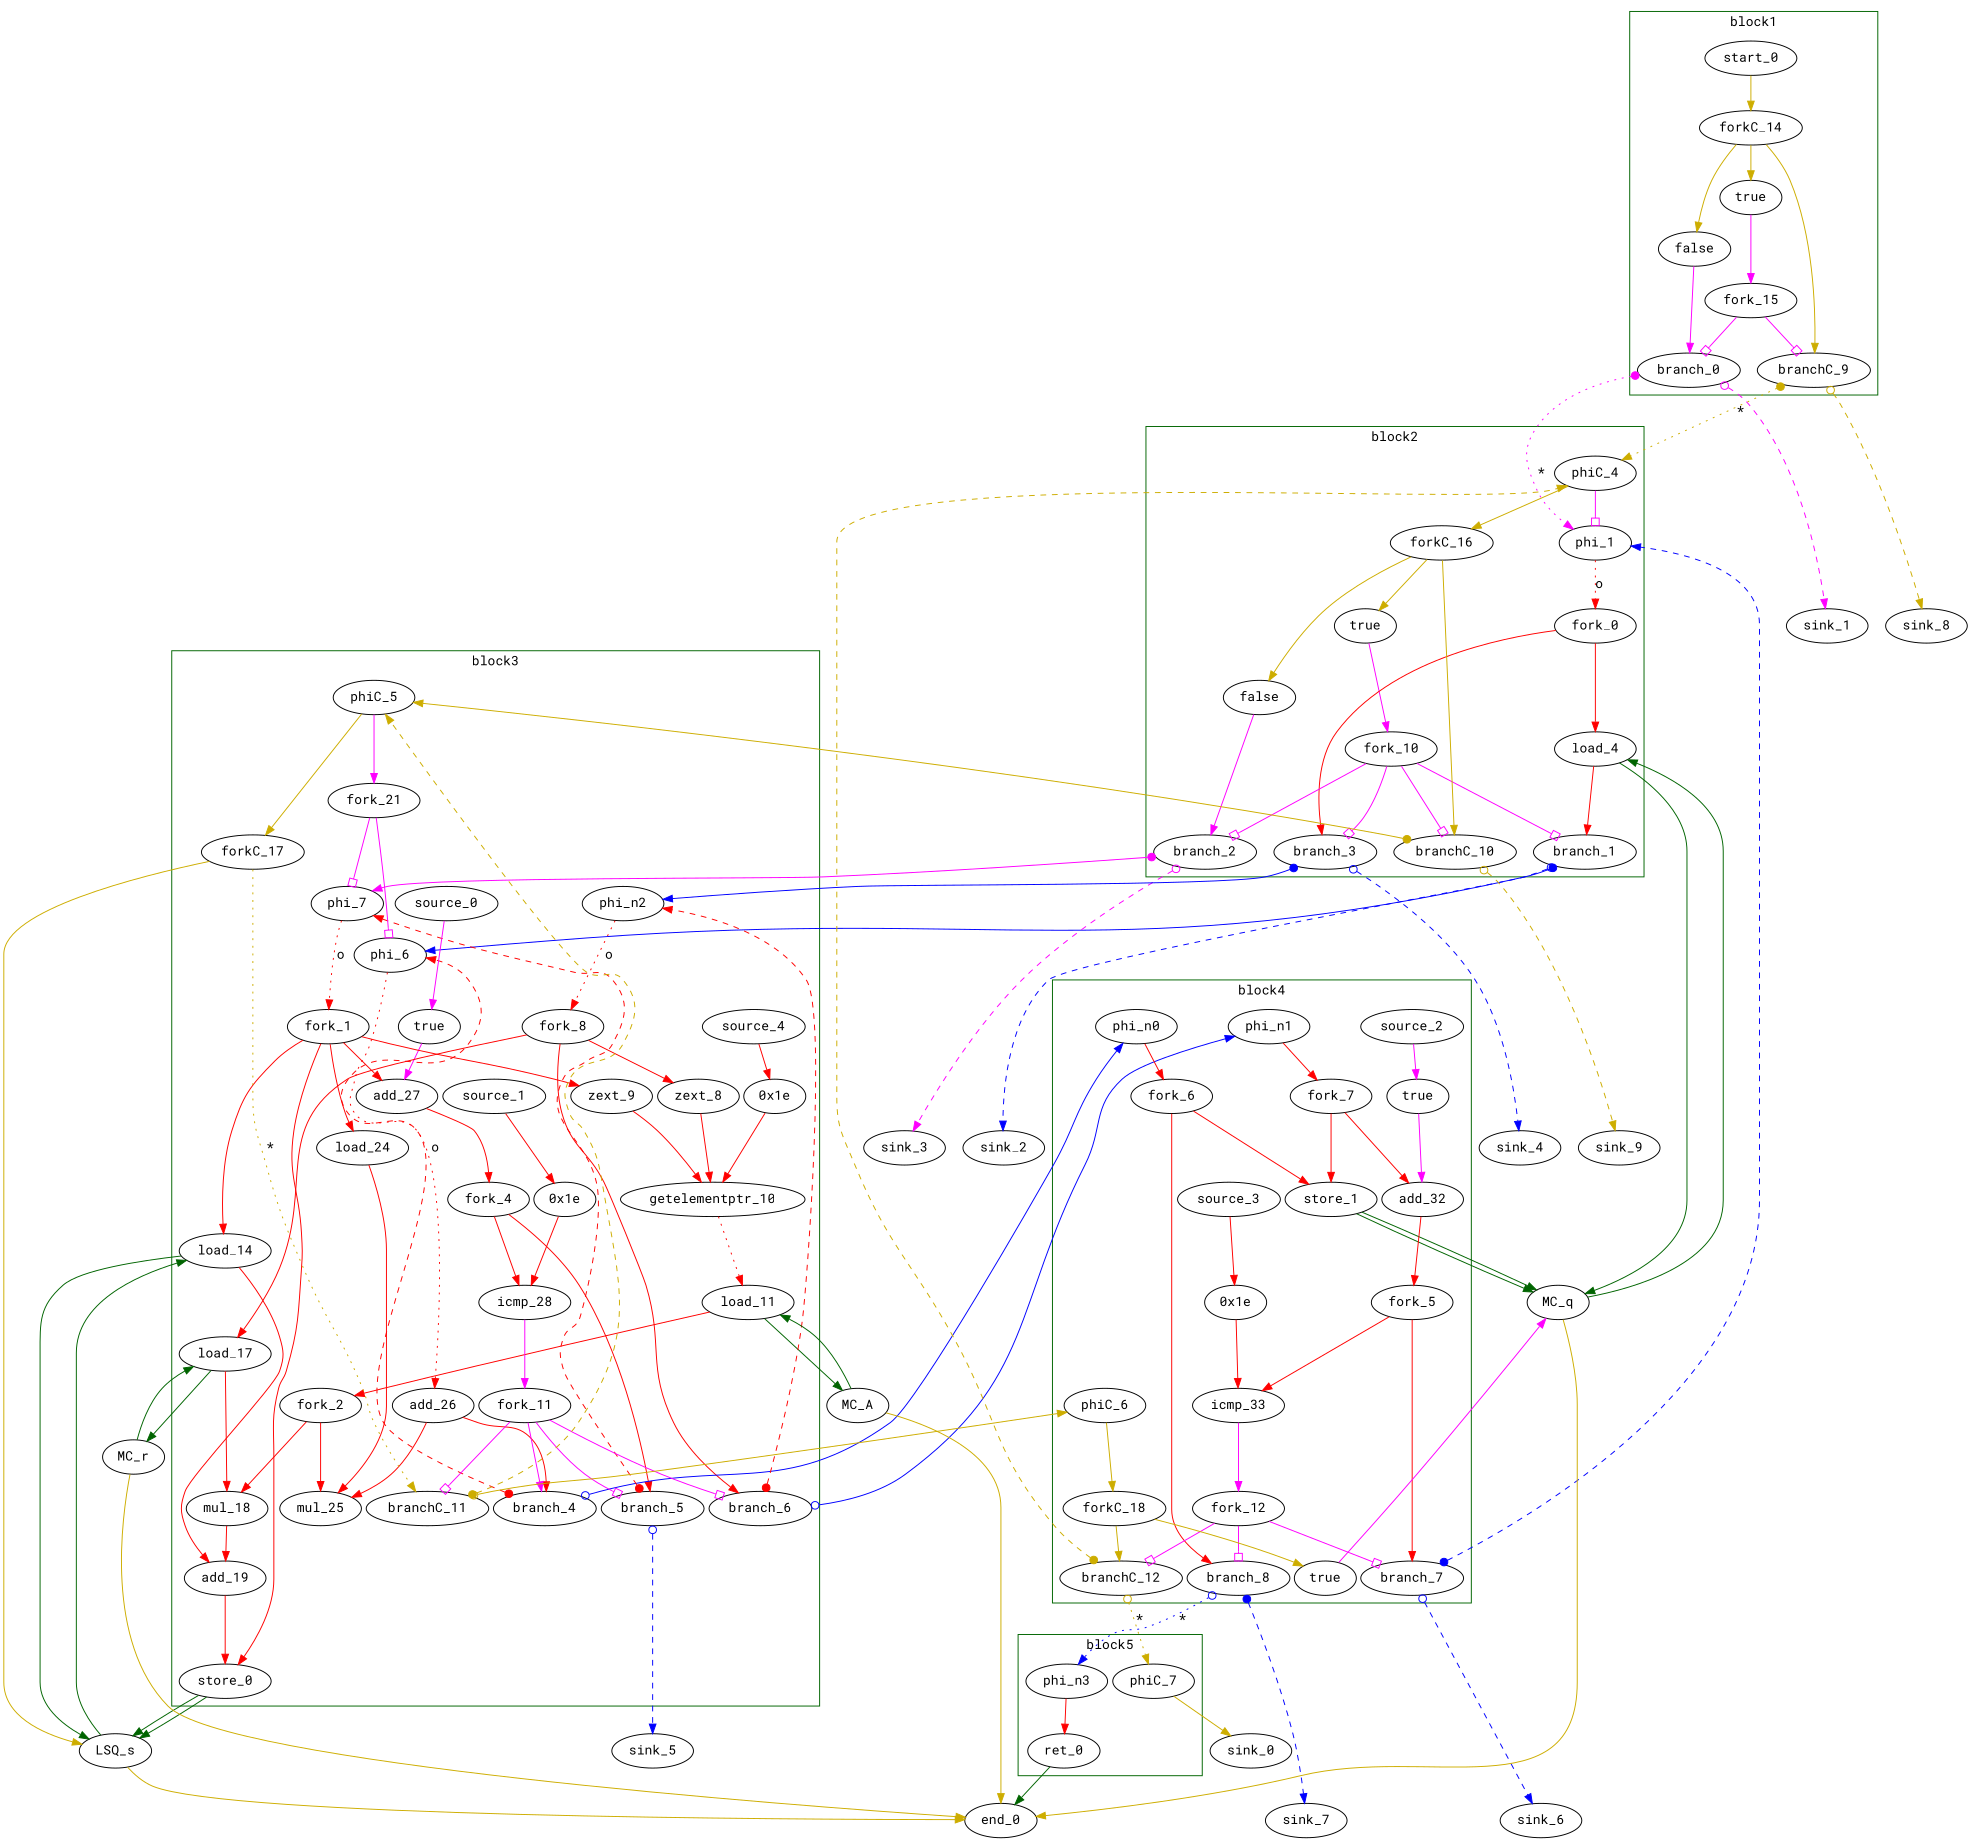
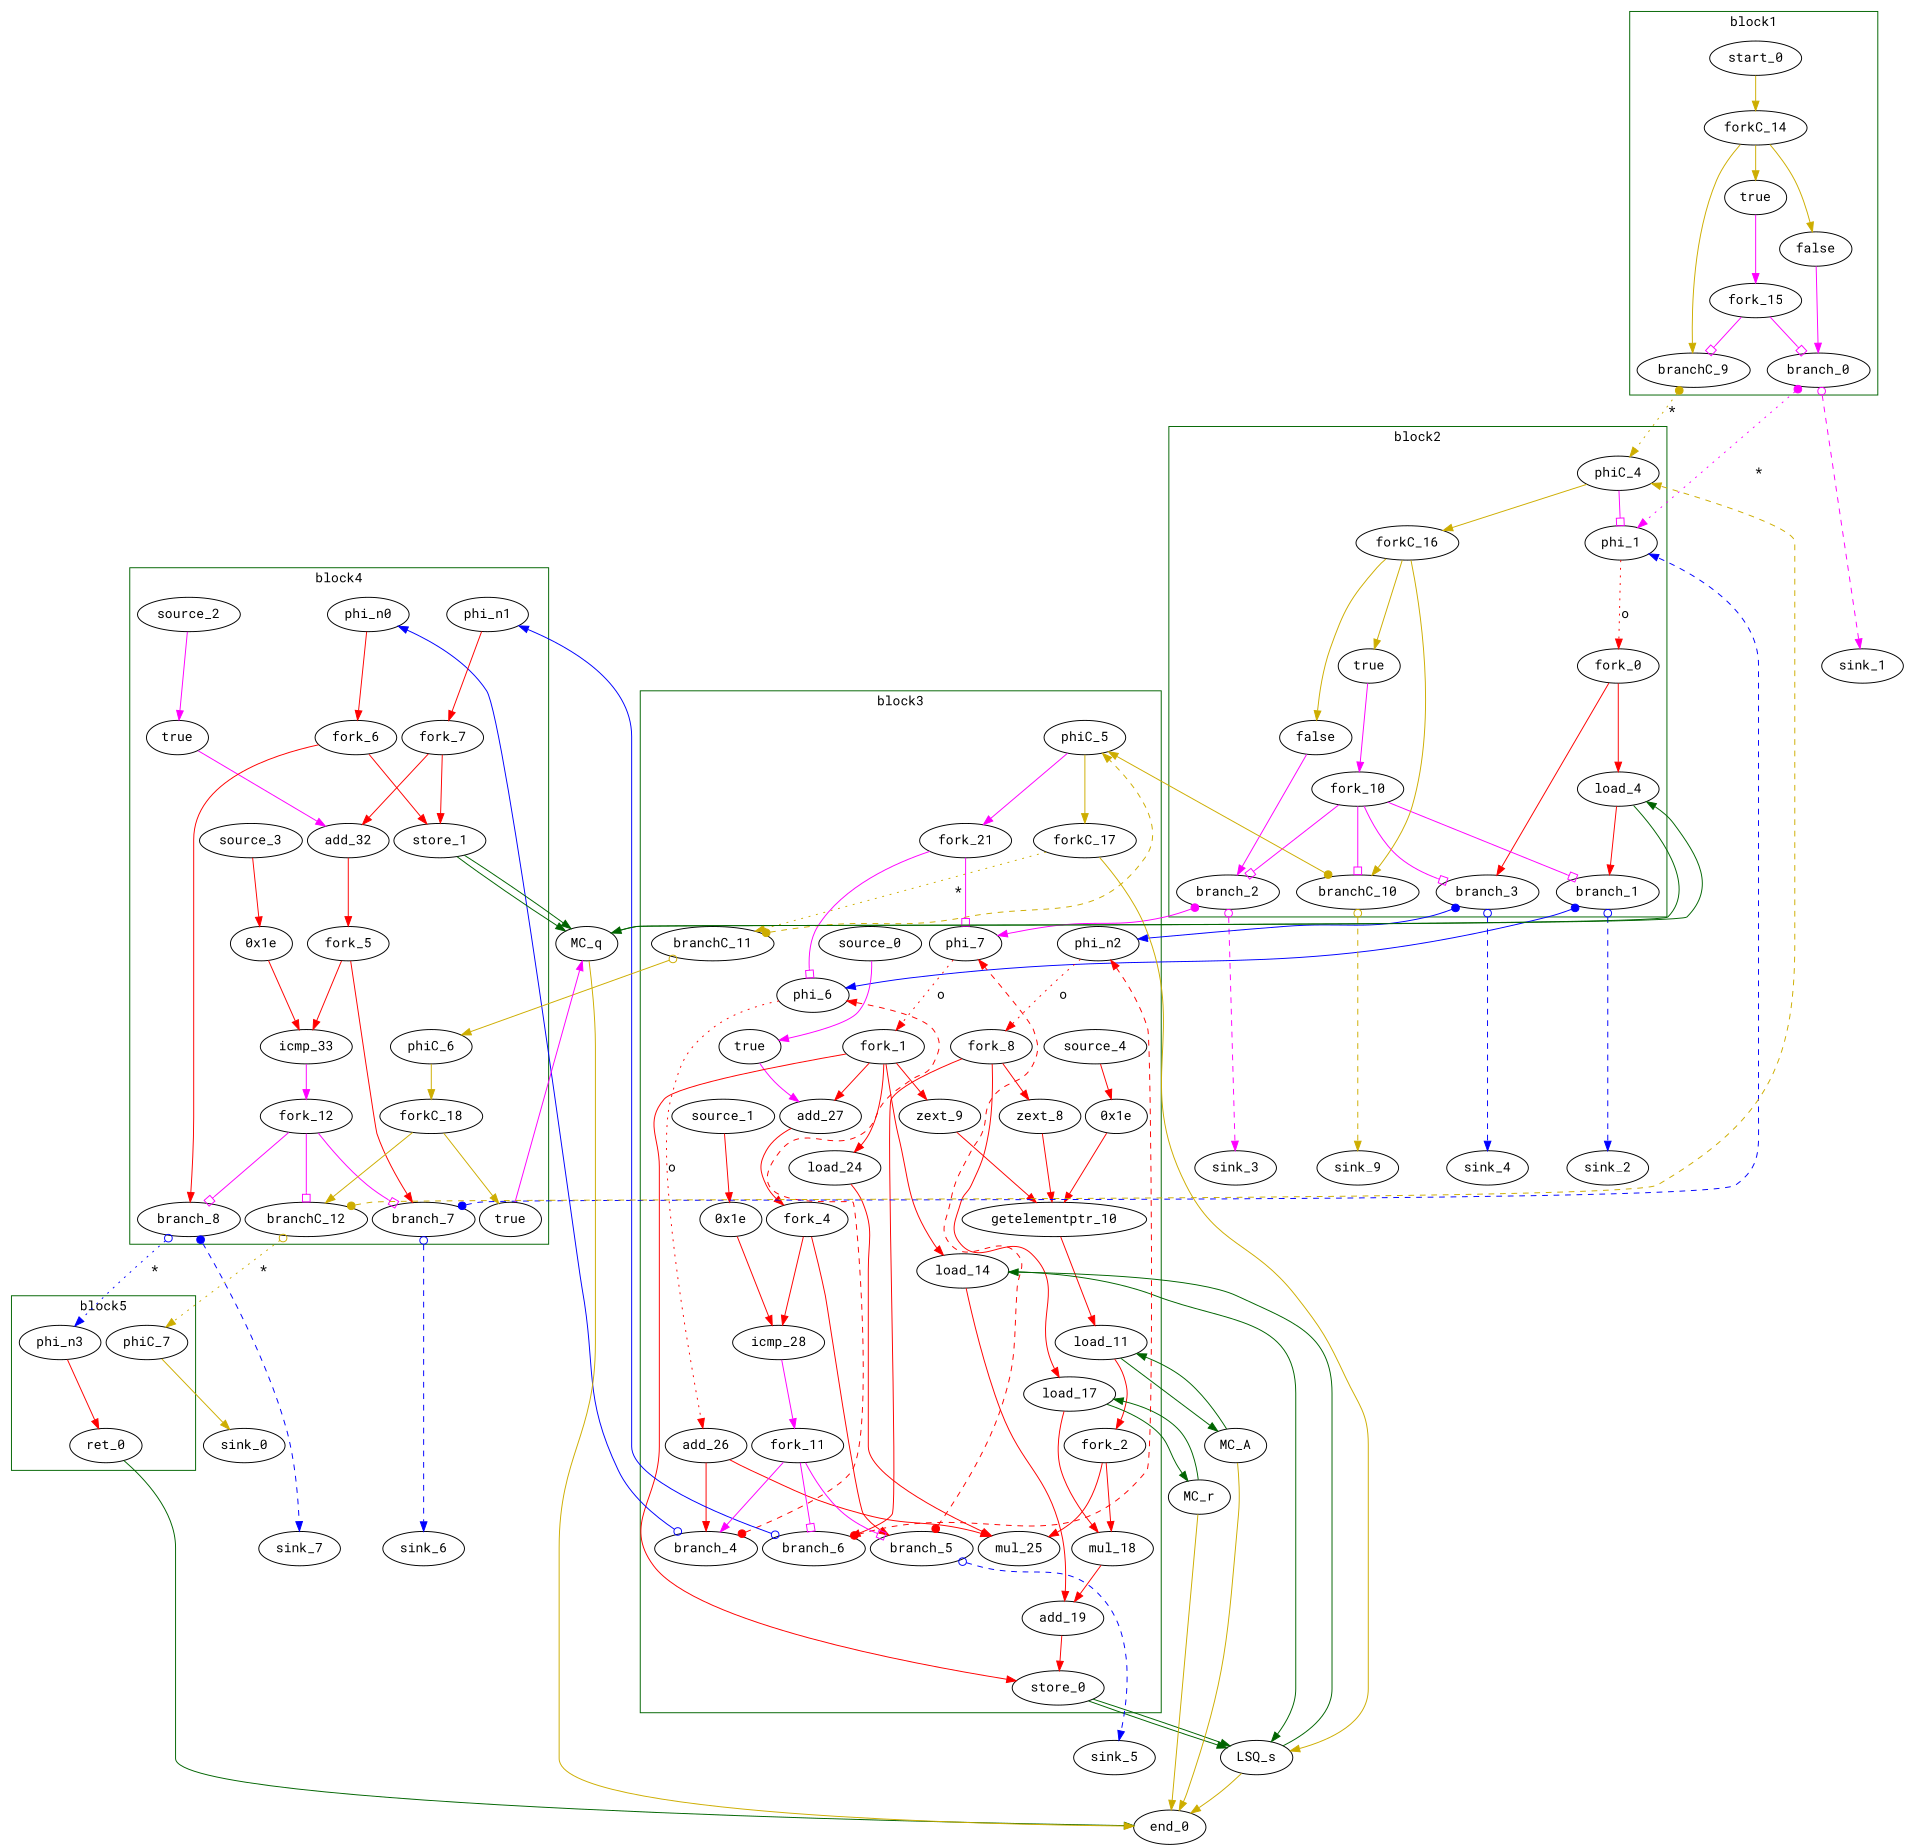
node "sink_8": removed
edge "getelementptr_10" -> "load_11": style dotted -> solid
edge "fork_11" -> "branchC_11": removed
